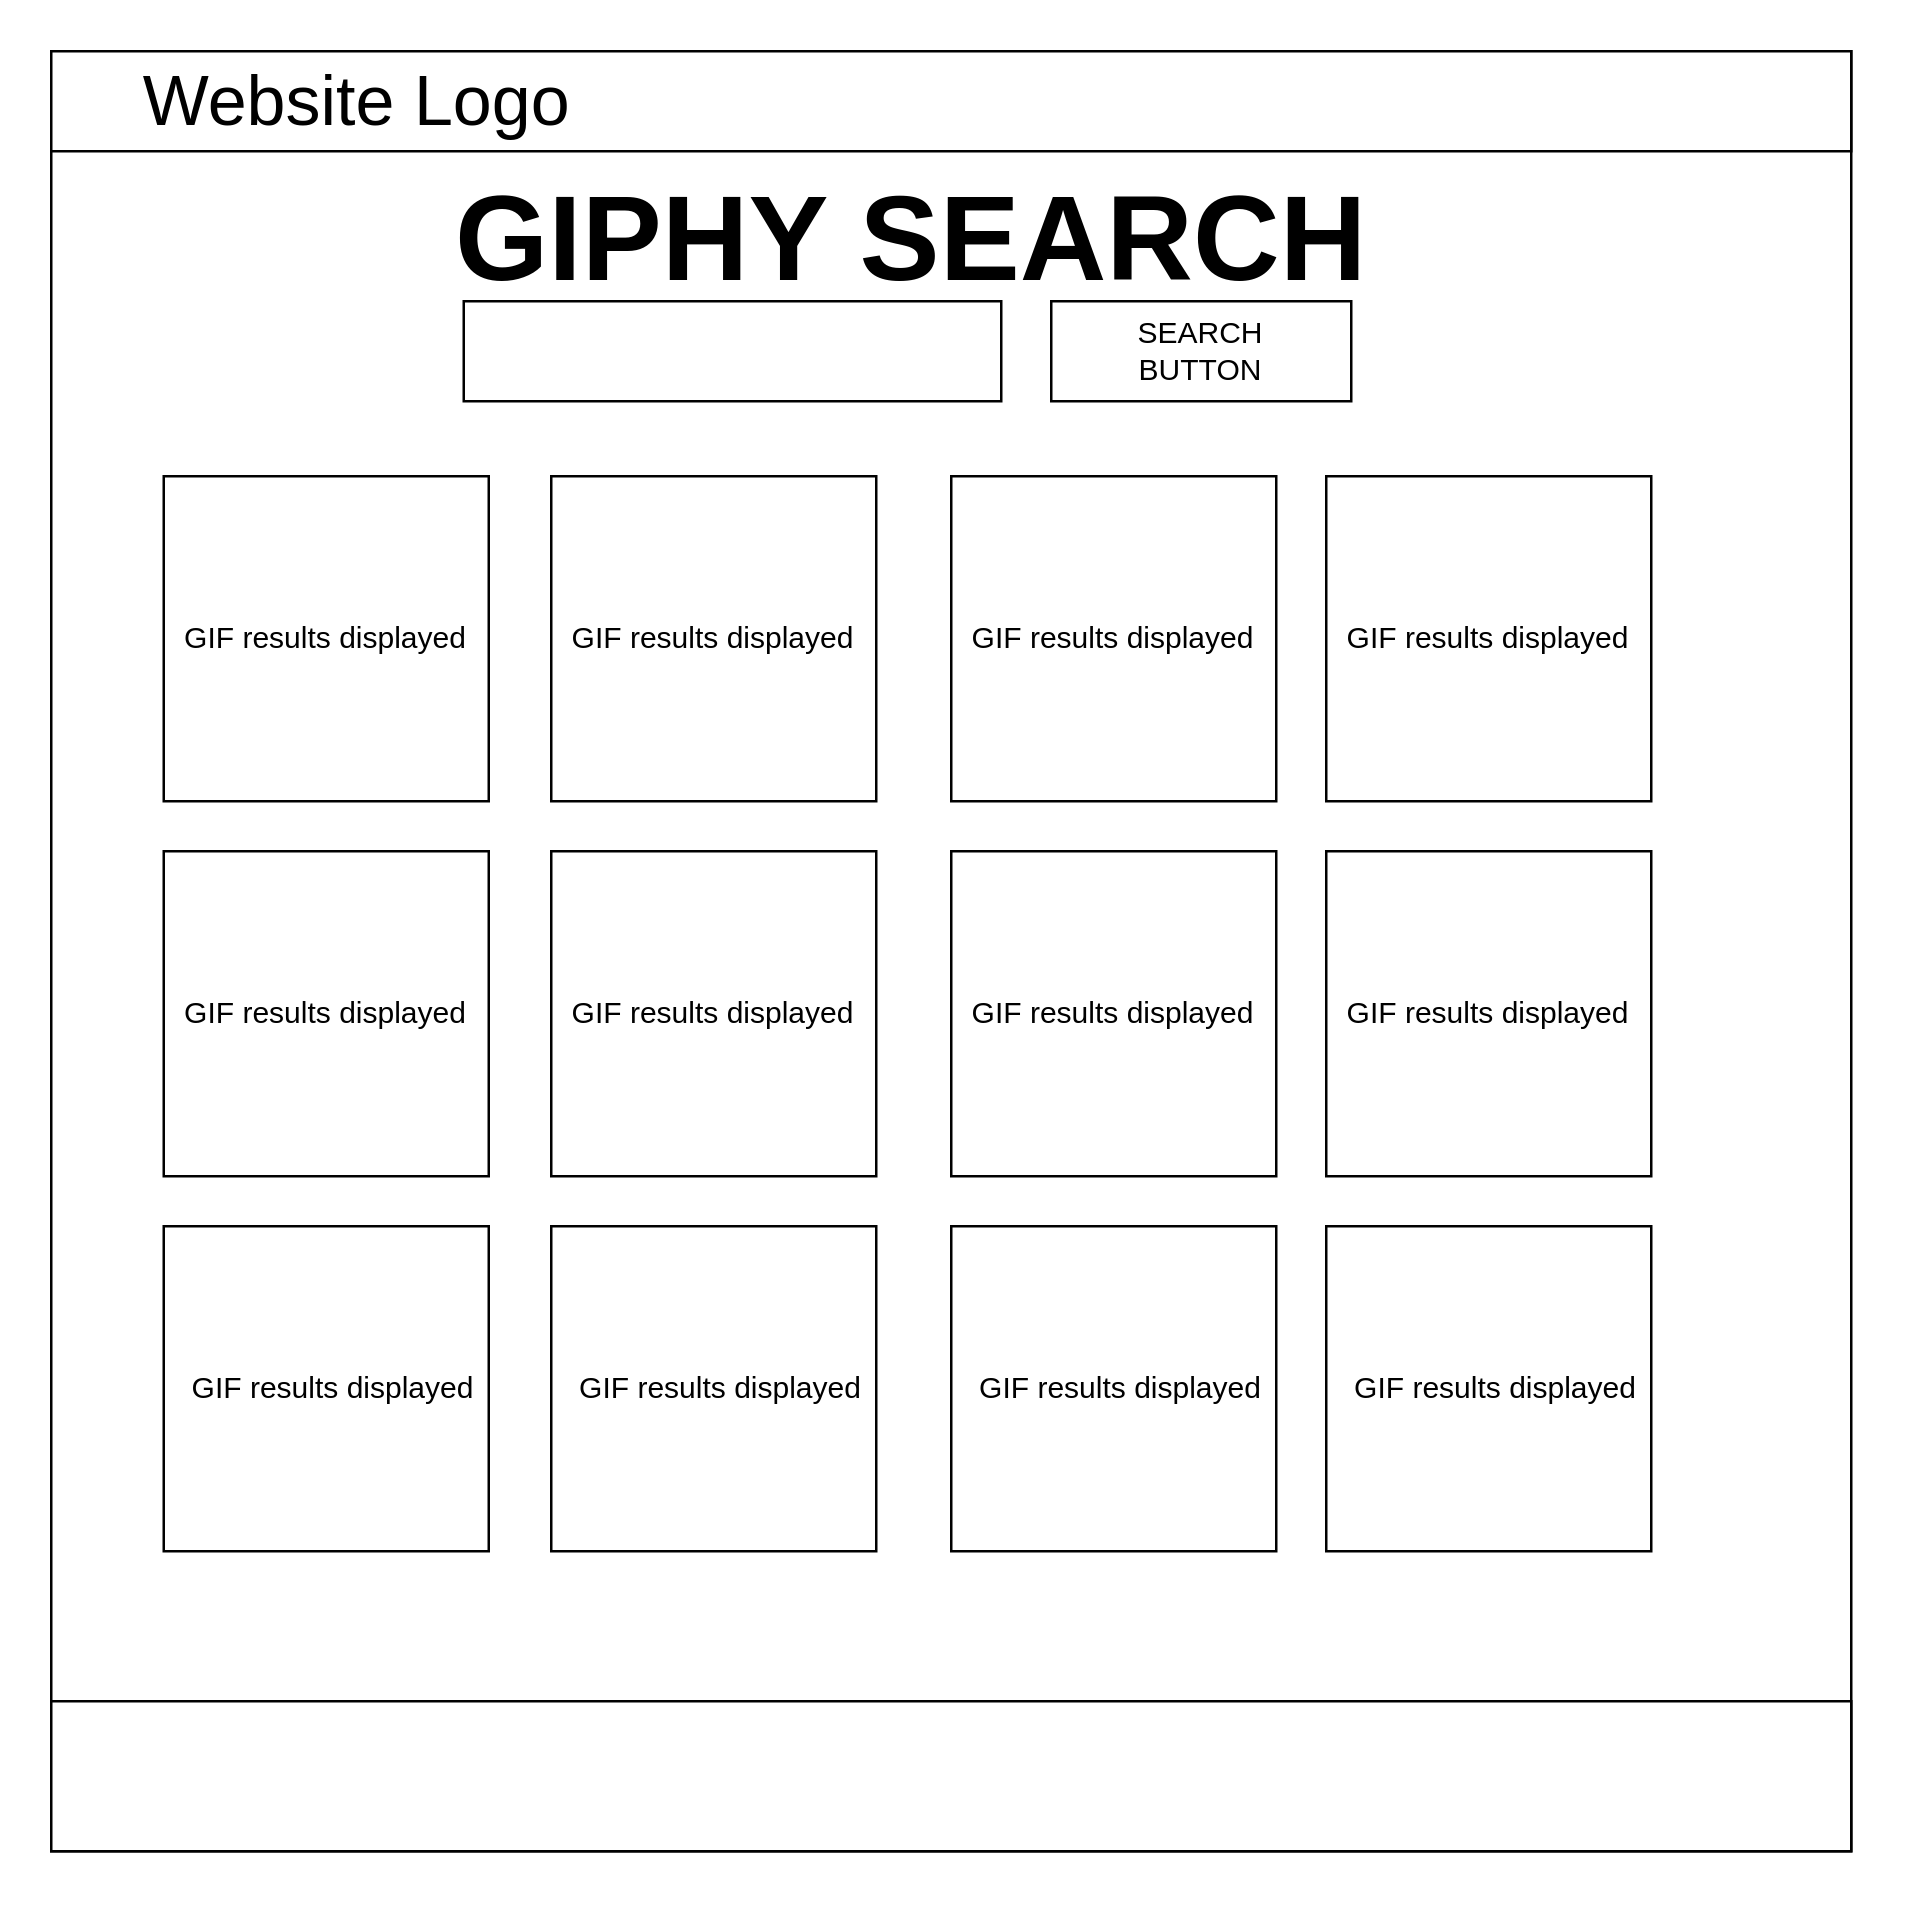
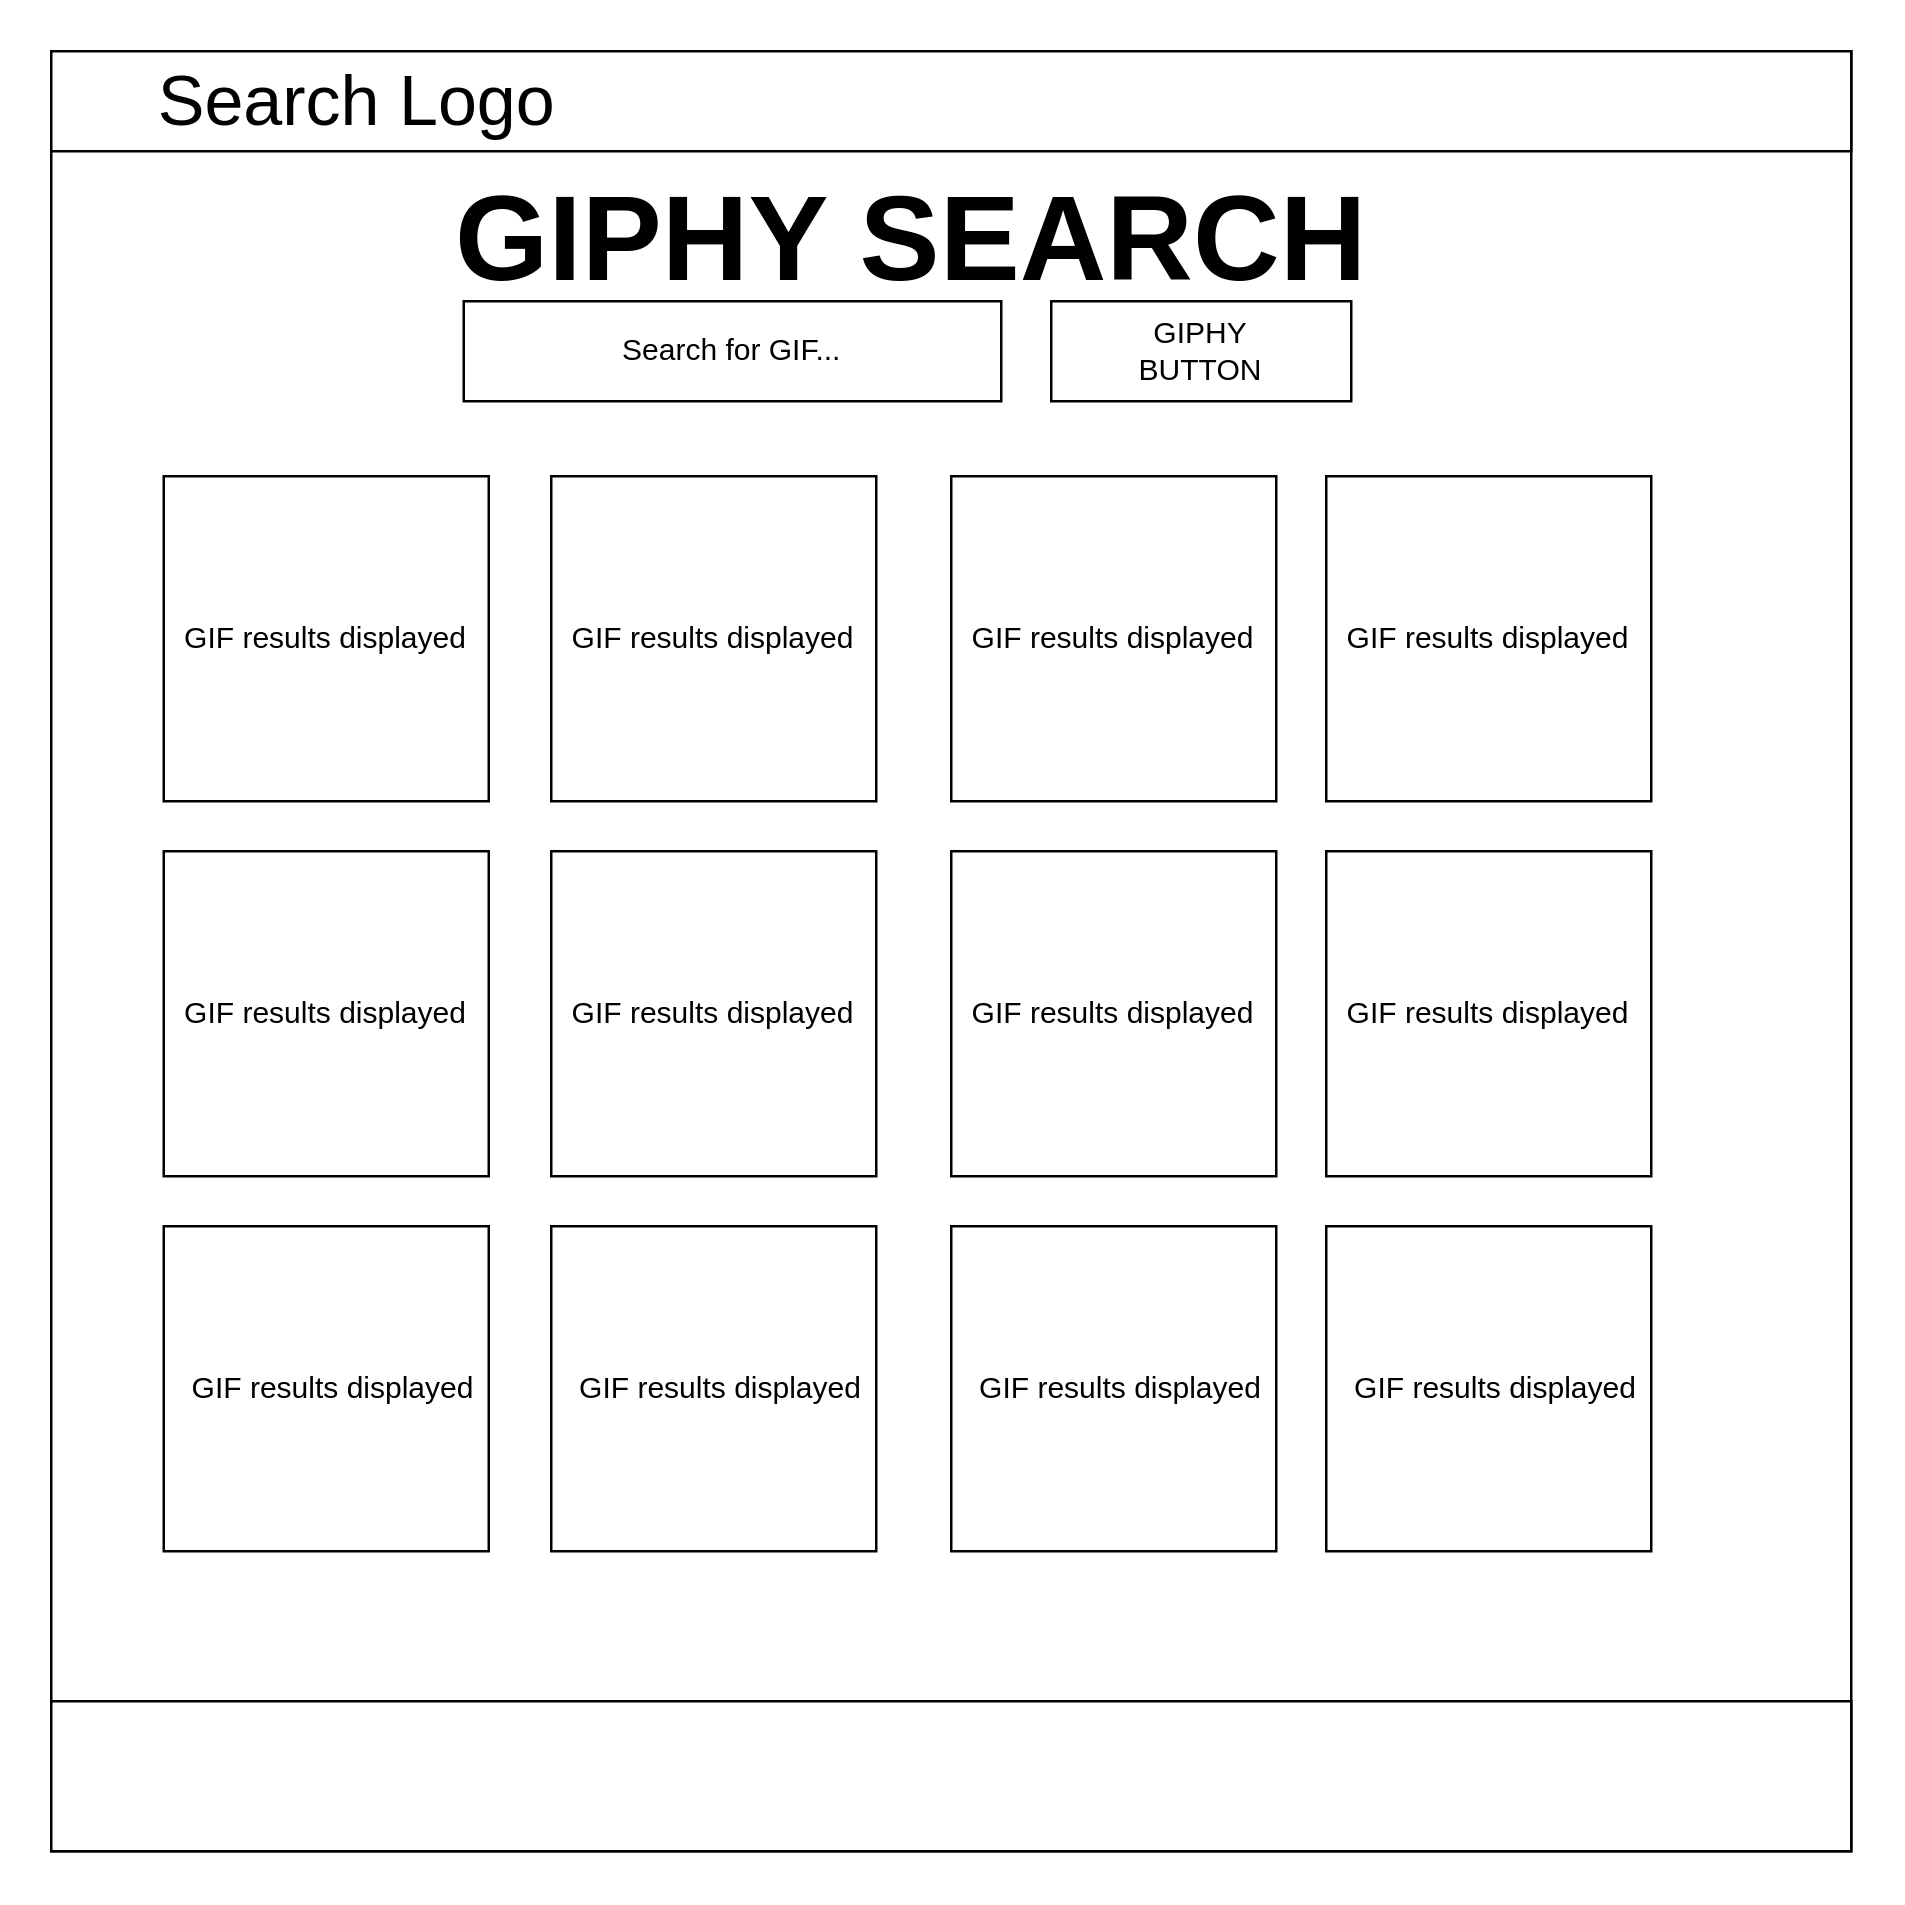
node "Website Logo": label "Website Logo" -> "Search Logo"
node "Search for GIF...": added
node "SEARCH BUTTON": label "SEARCH BUTTON" -> "GIPHY BUTTON"
